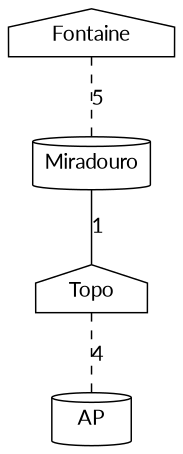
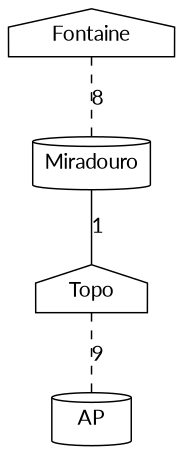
edge "Fontaine" -- "Miradouro": label "5" -> "8"
edge "Topo" -- "AP": label "4" -> "9"
